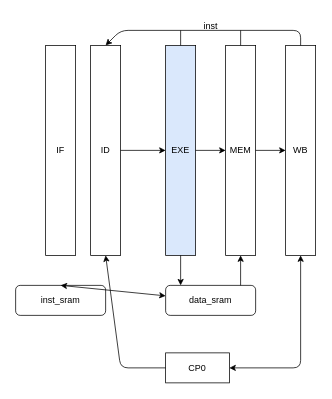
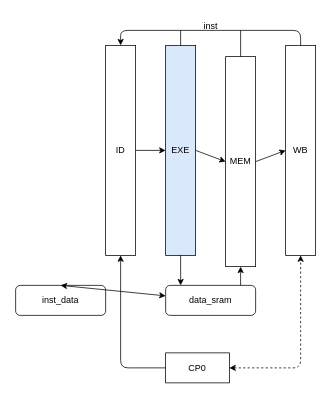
node "IF": removed
node "ID": moved (105, 150) -> (120, 150)
node "MEM": moved (240, 150) -> (240, 162)
node "inst_sram": label "inst_sram" -> "inst_data"
edge "WB" -- "CP0": style solid -> dashed
